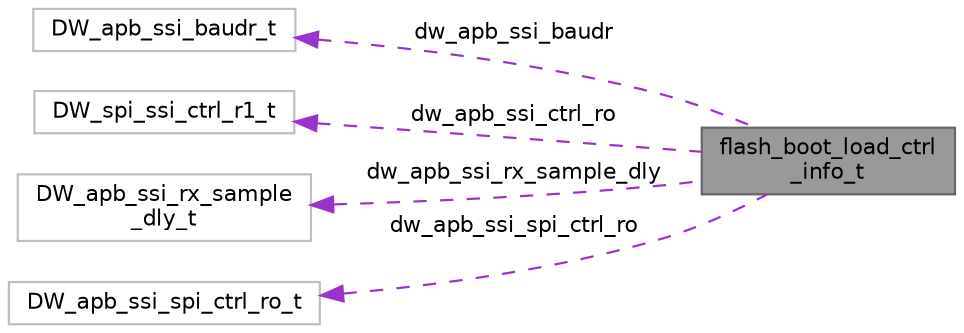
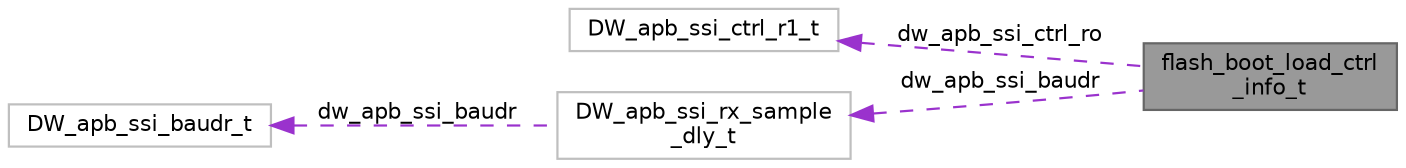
edge "flash_boot_load_ctrl _info_t" -> "DW_apb_ssi_baudr_t": now "DW_apb_ssi_rx_sample _dly_t" -> "DW_apb_ssi_baudr_t"
node "DW_spi_ssi_ctrl_r1_t": label "DW_spi_ssi_ctrl_r1_t" -> "DW_apb_ssi_ctrl_r1_t"
edge "flash_boot_load_ctrl _info_t" -> "DW_apb_ssi_rx_sample _dly_t": label " dw_apb_ssi_rx_sample_dly" -> " dw_apb_ssi_baudr"
node "DW_apb_ssi_spi_ctrl_ro_t": removed
